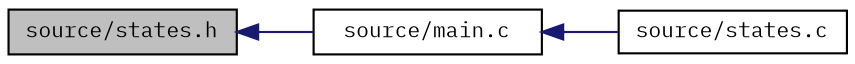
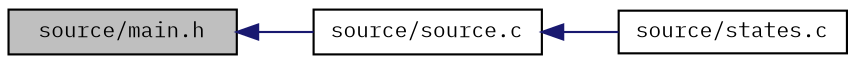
node "source/states.h": label "source/states.h" -> "source/main.h"
node "source/main.c": label "source/main.c" -> "source/source.c"
